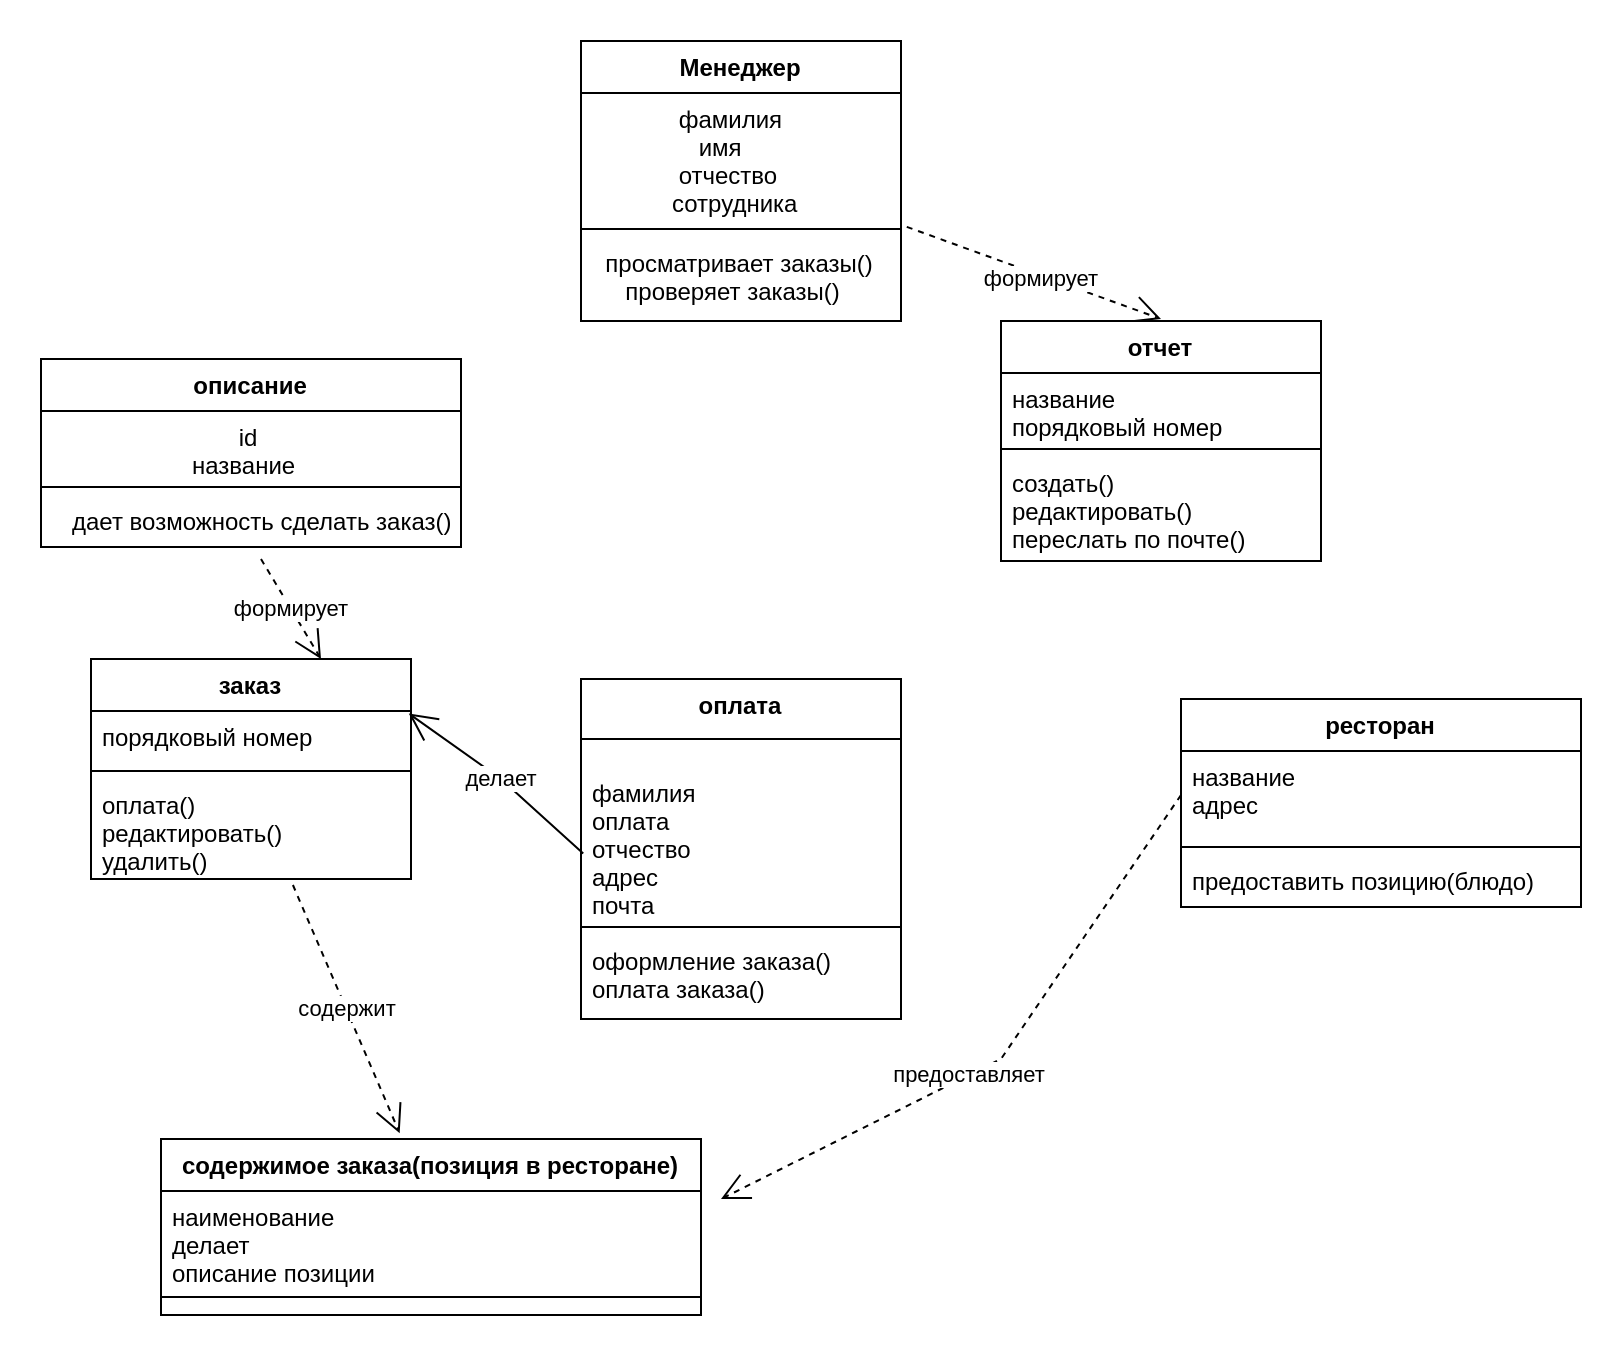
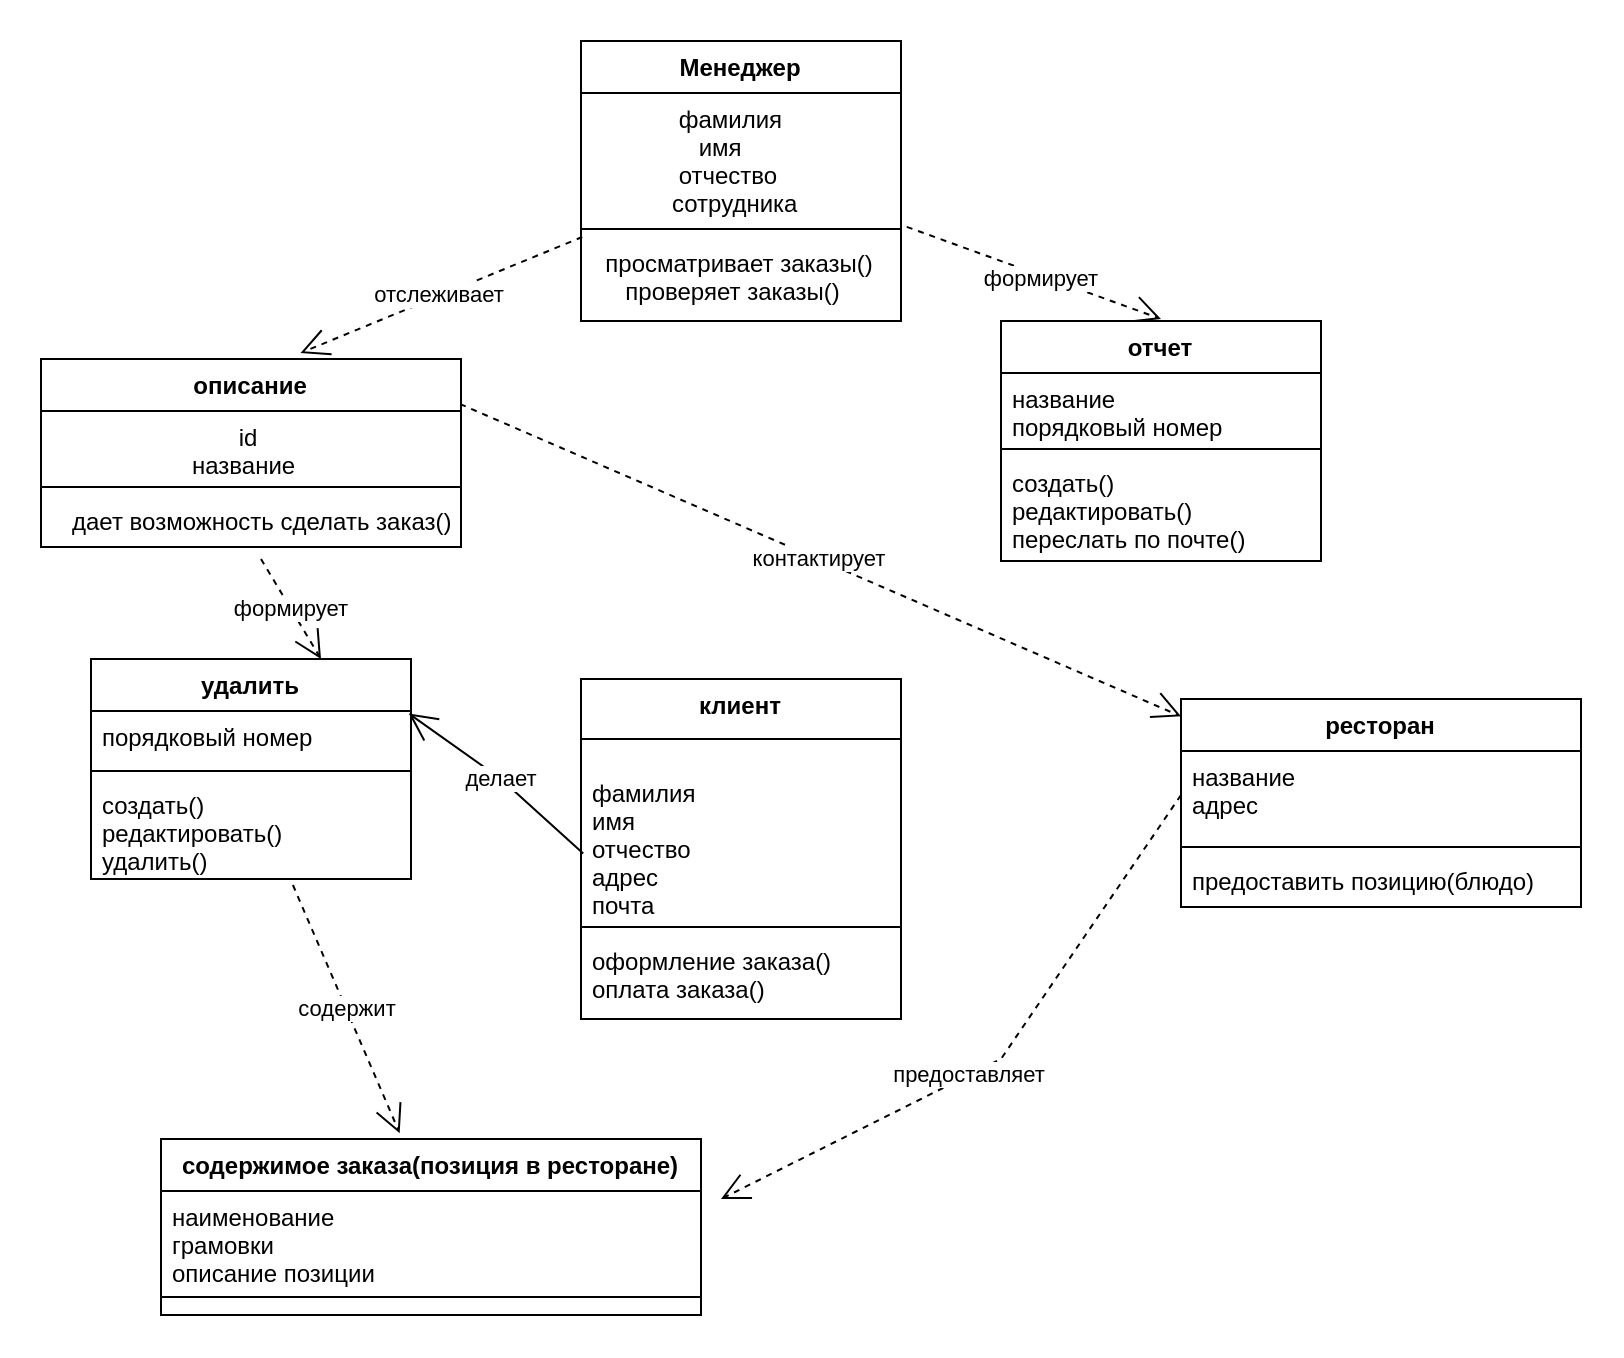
edge "просматривает заказы() проверяет заказы()" -> "описание": added, label "отслеживает"
edge "id название" -> "ресторан": added, label "контактирует"
node "заказ": label "заказ" -> "удалить"
node "оплата": label "оплата" -> "клиент"
node "фамилия оплата отчество адрес почта": label "фамилия оплата отчество адрес почта" -> "фамилия имя отчество адрес почта"
node "оплата() редактировать() удалить()": label "оплата() редактировать() удалить()" -> "создать() редактировать() удалить()"
node "наименование делает описание позиции": label "наименование делает описание позиции" -> "наименование грамовки описание позиции"
